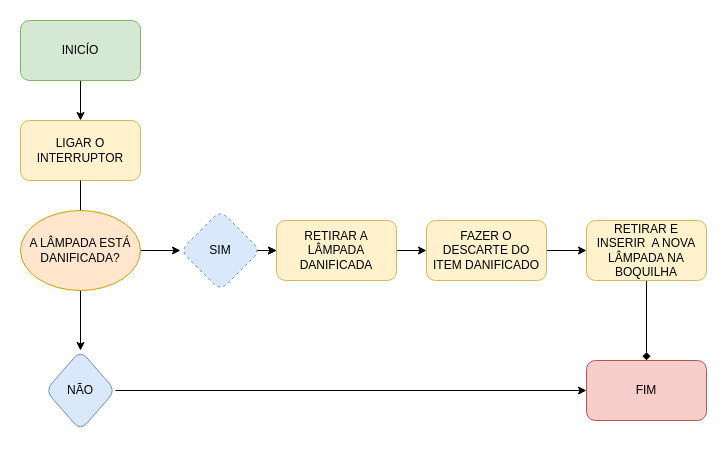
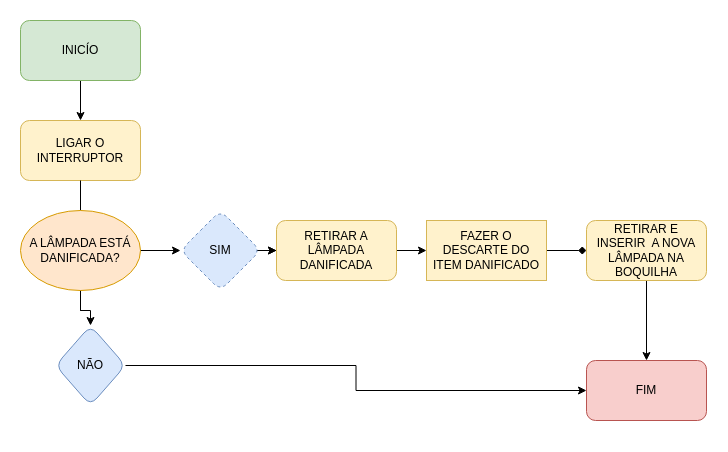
node "FAZER O DESCARTE DO ITEM DANIFICADO": shape rounded rectangle -> rectangle
edge "FAZER O DESCARTE DO ITEM DANIFICADO" -> "RETIRAR E INSERIR A NOVA LÂMPADA NA BOQUILHA": arrowhead classic -> diamond
edge "RETIRAR E INSERIR A NOVA LÂMPADA NA BOQUILHA" -> "FIM": arrowhead diamond -> classic
node "NÃO": moved (81, 391) -> (91, 366)
